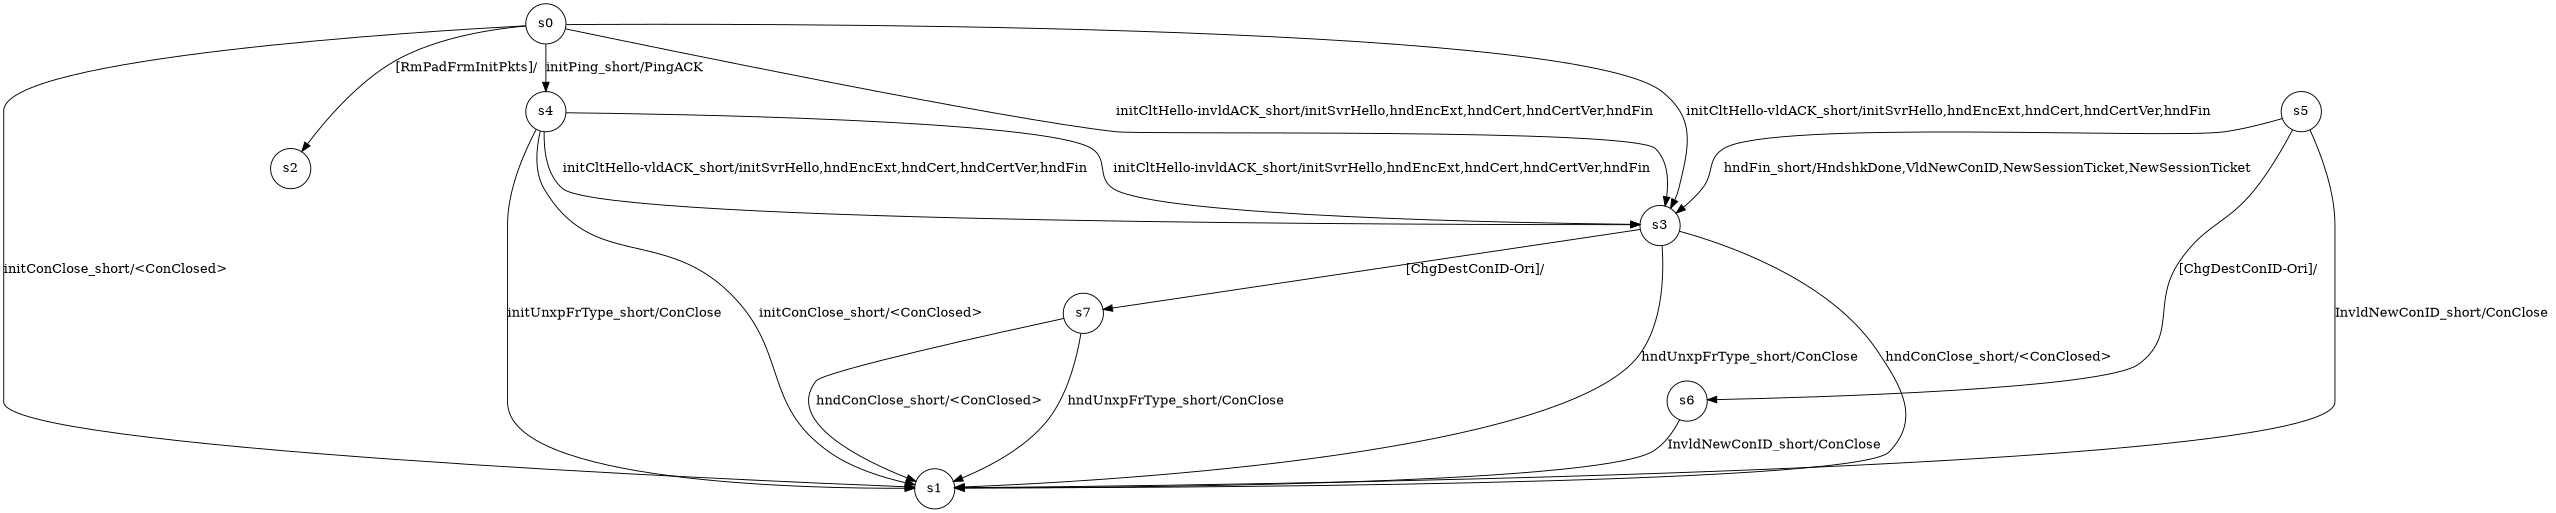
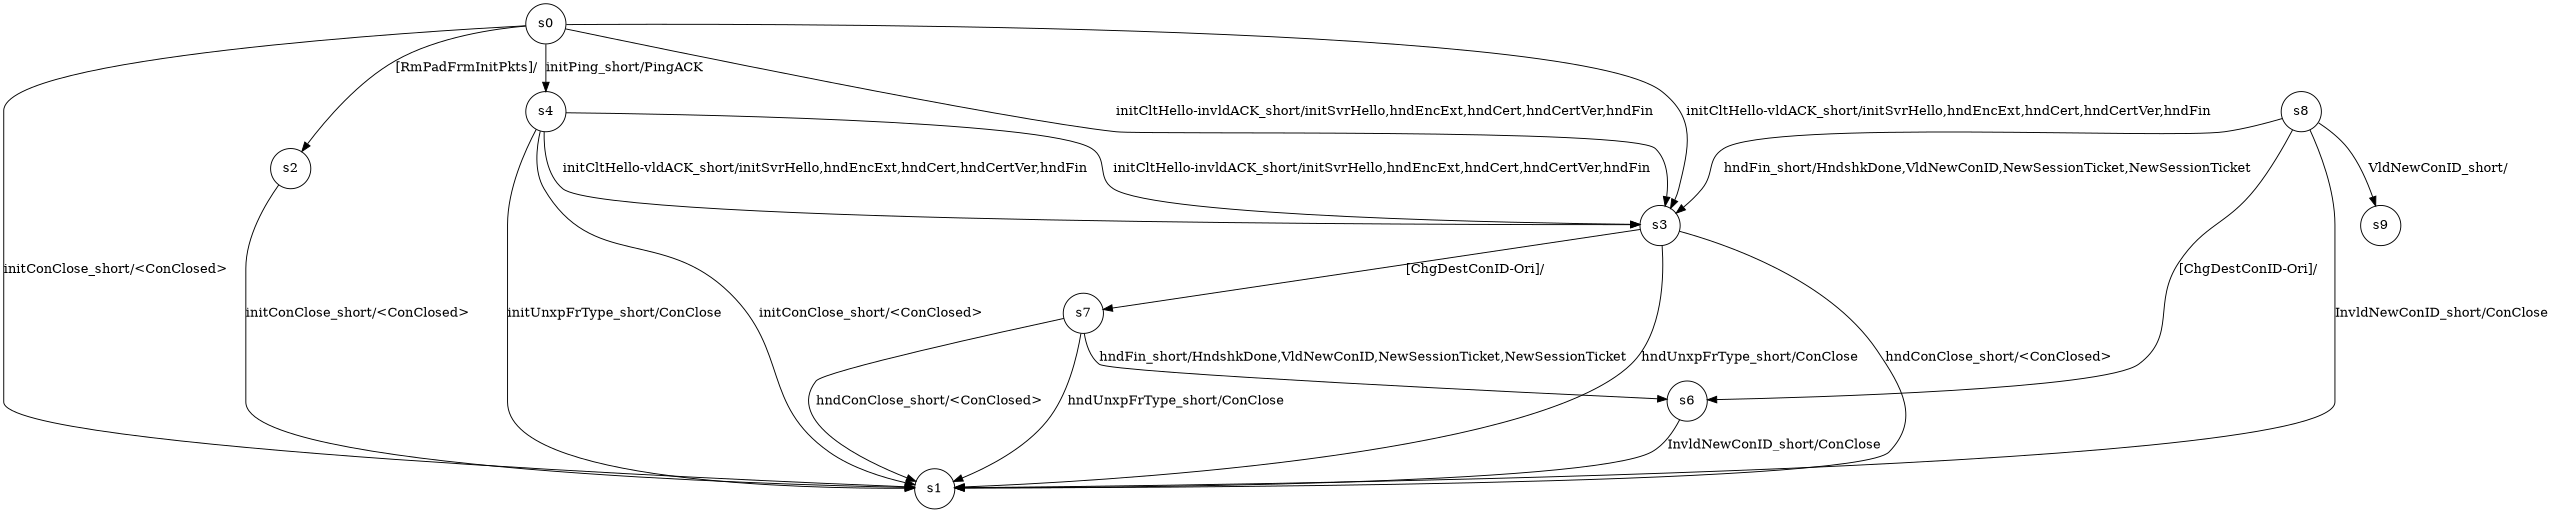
node "s5": label "s5" -> "s8"
node "s9": added
edge "s7" -> "s6": added, label "hndFin_short/HndshkDone,VldNewConID,NewSessionTicket,NewSessionTicket"
edge "s2" -> "s1": added, label "initConClose_short/<ConClosed>"
